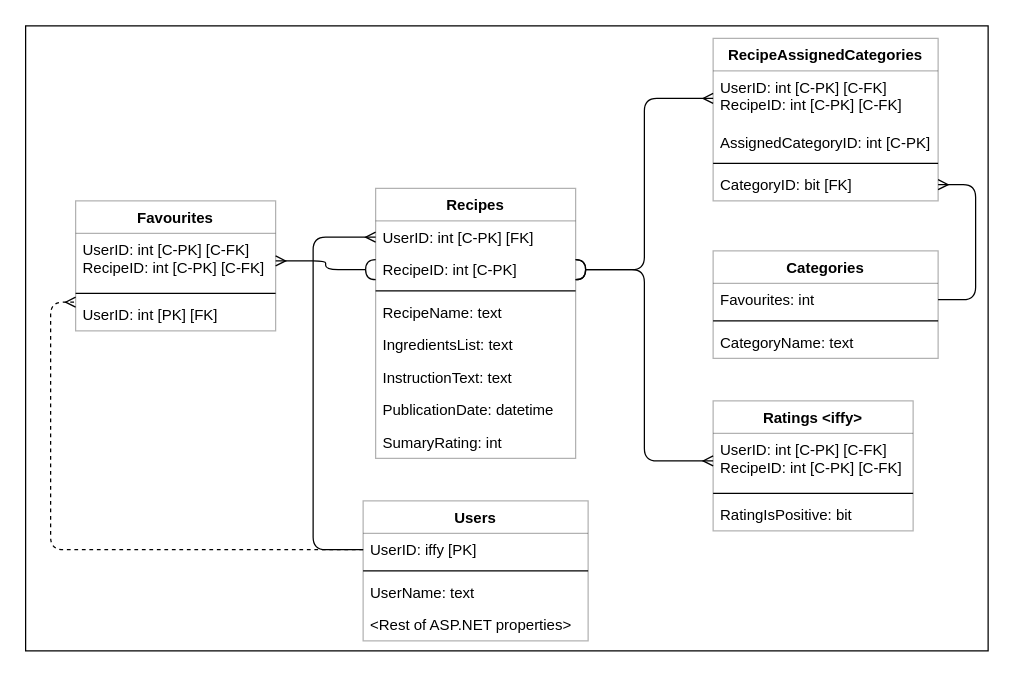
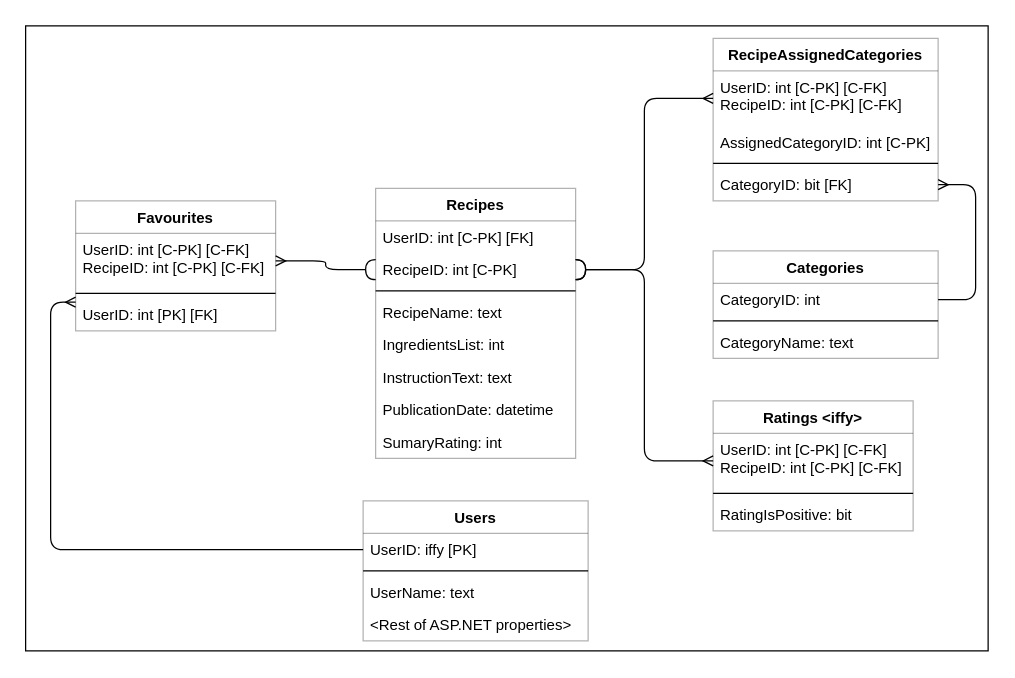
node "Favourites: int": label "Favourites: int" -> "CategoryID: int"
node "IngredientsList: text": label "IngredientsList: text" -> "IngredientsList: int"
edge "UserID: iffy [PK]" -> "UserID: int [C-PK] [FK]": removed
edge "UserID: iffy [PK]" -> "UserID: int [PK] [FK]": style dashed -> solid
